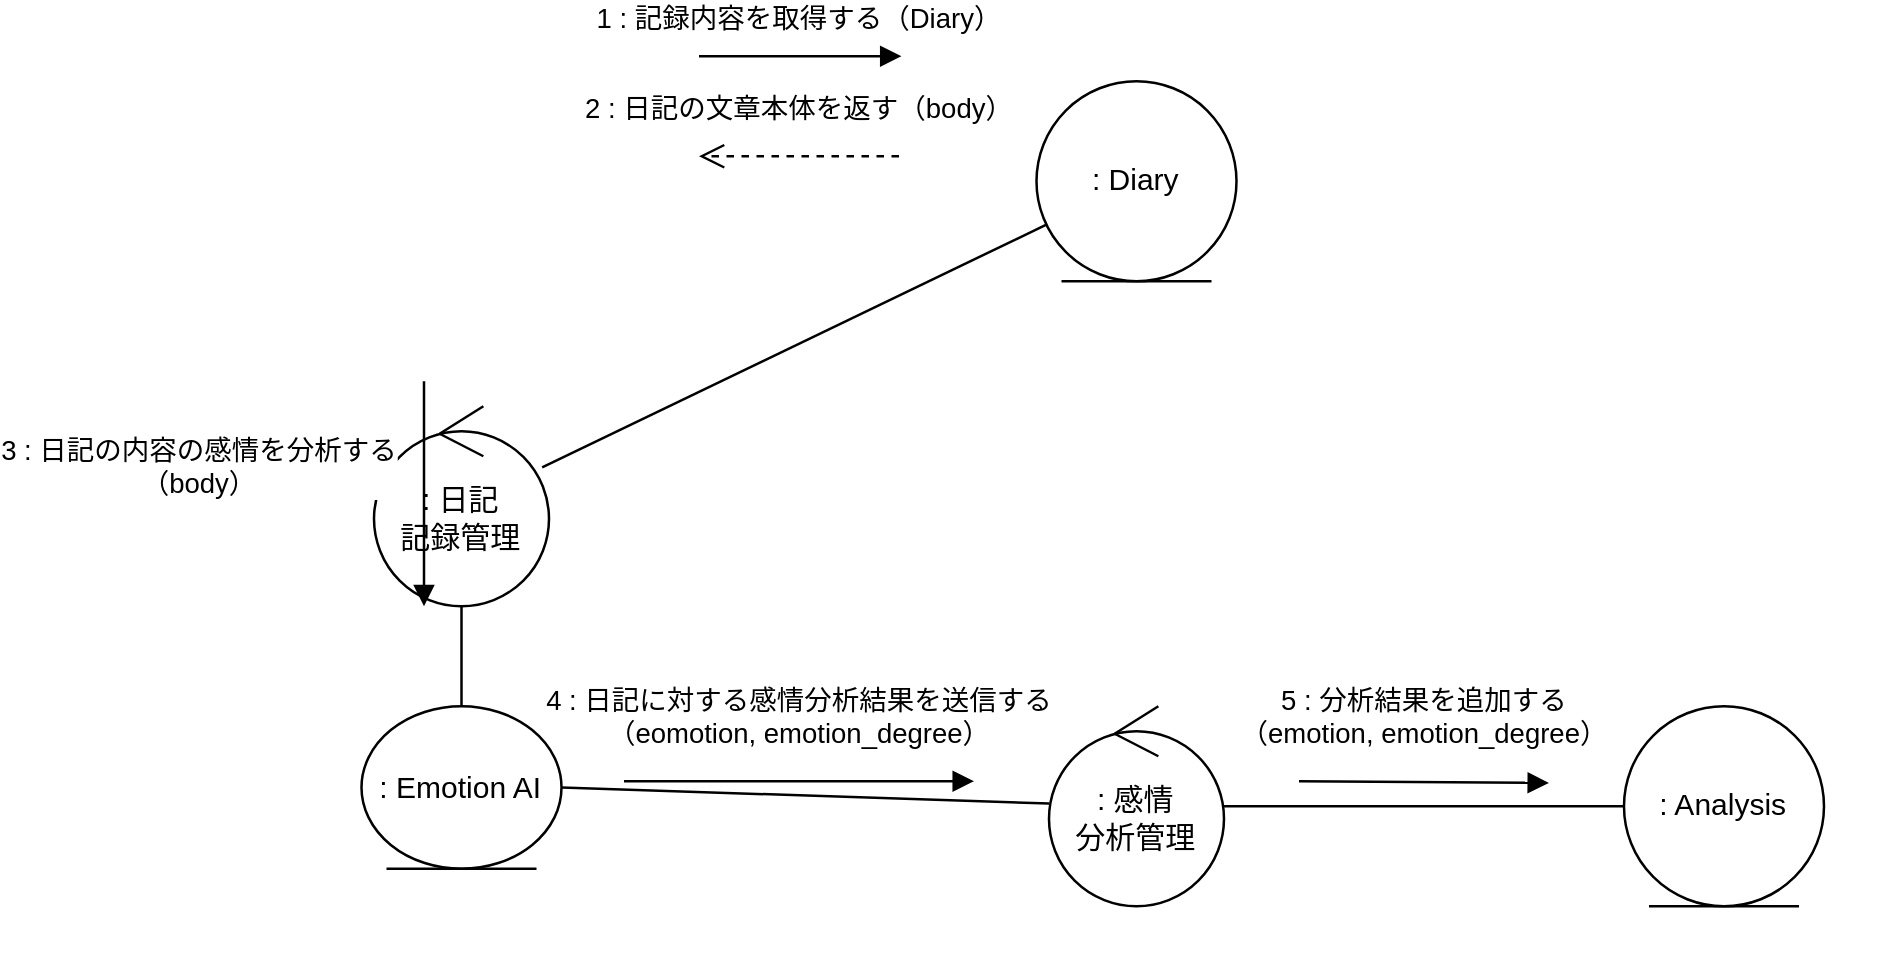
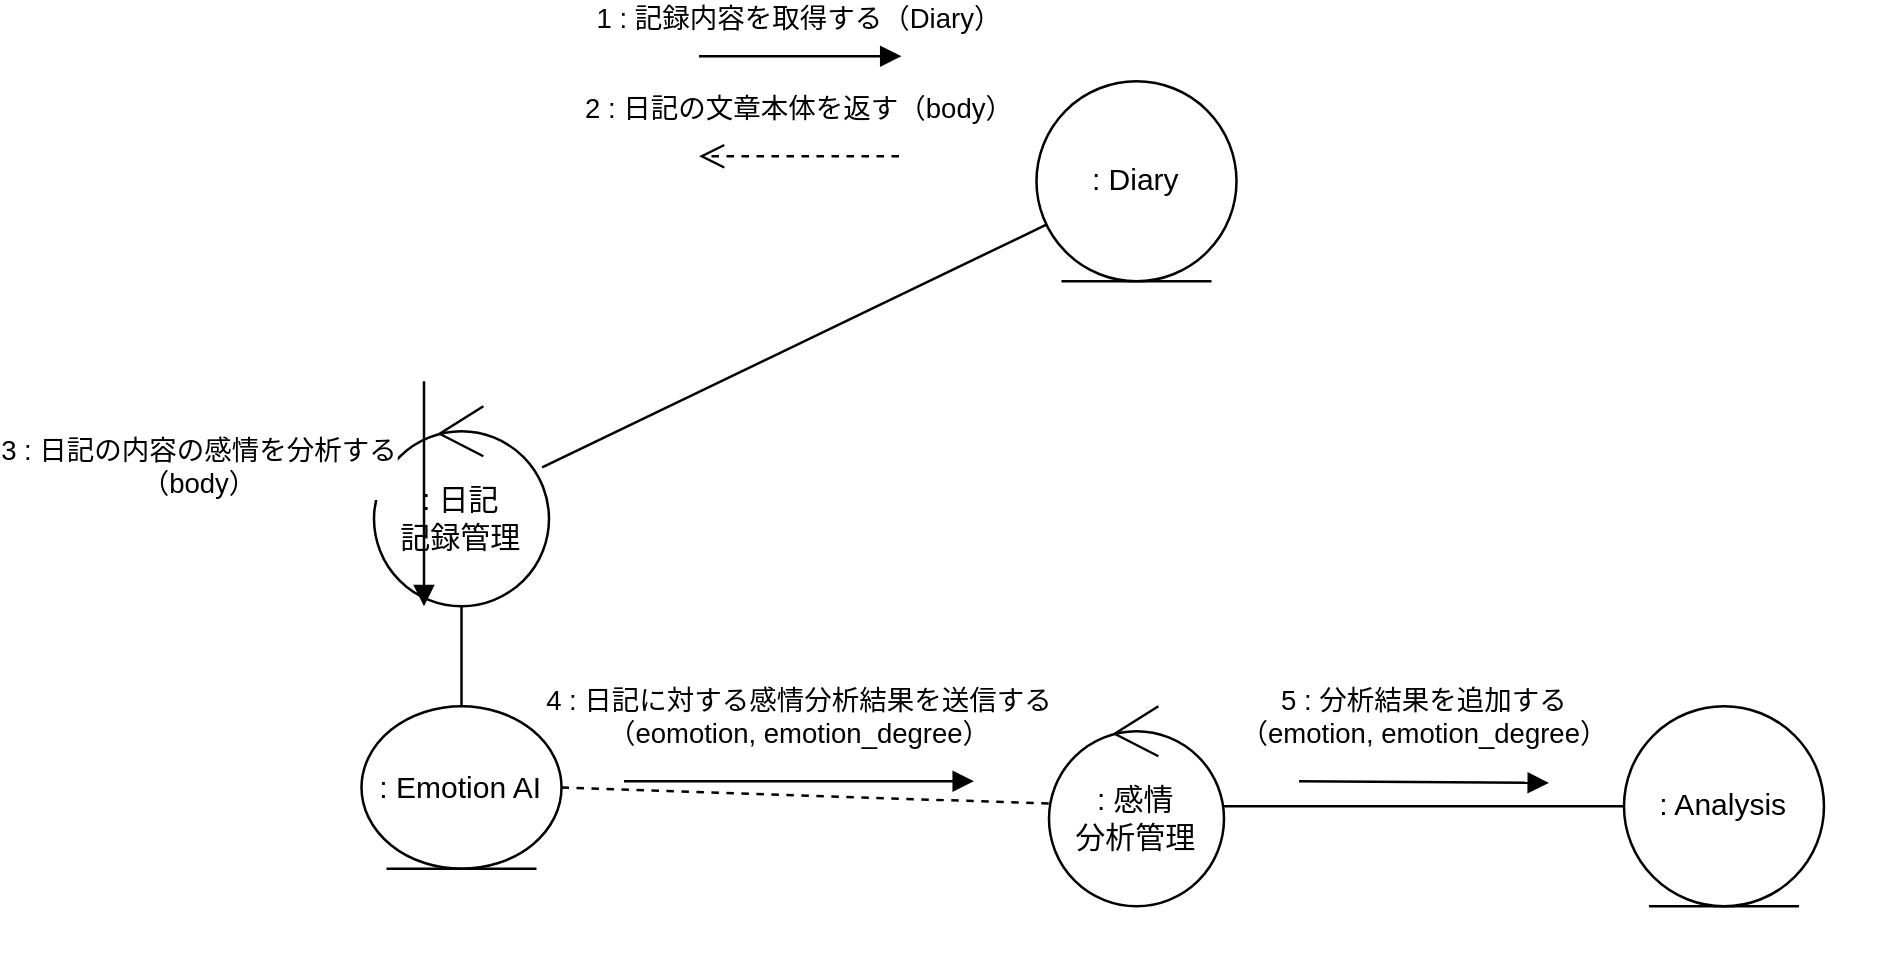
edge ": Emotion AI" -- ": 感情 分析管理": style solid -> dashed
